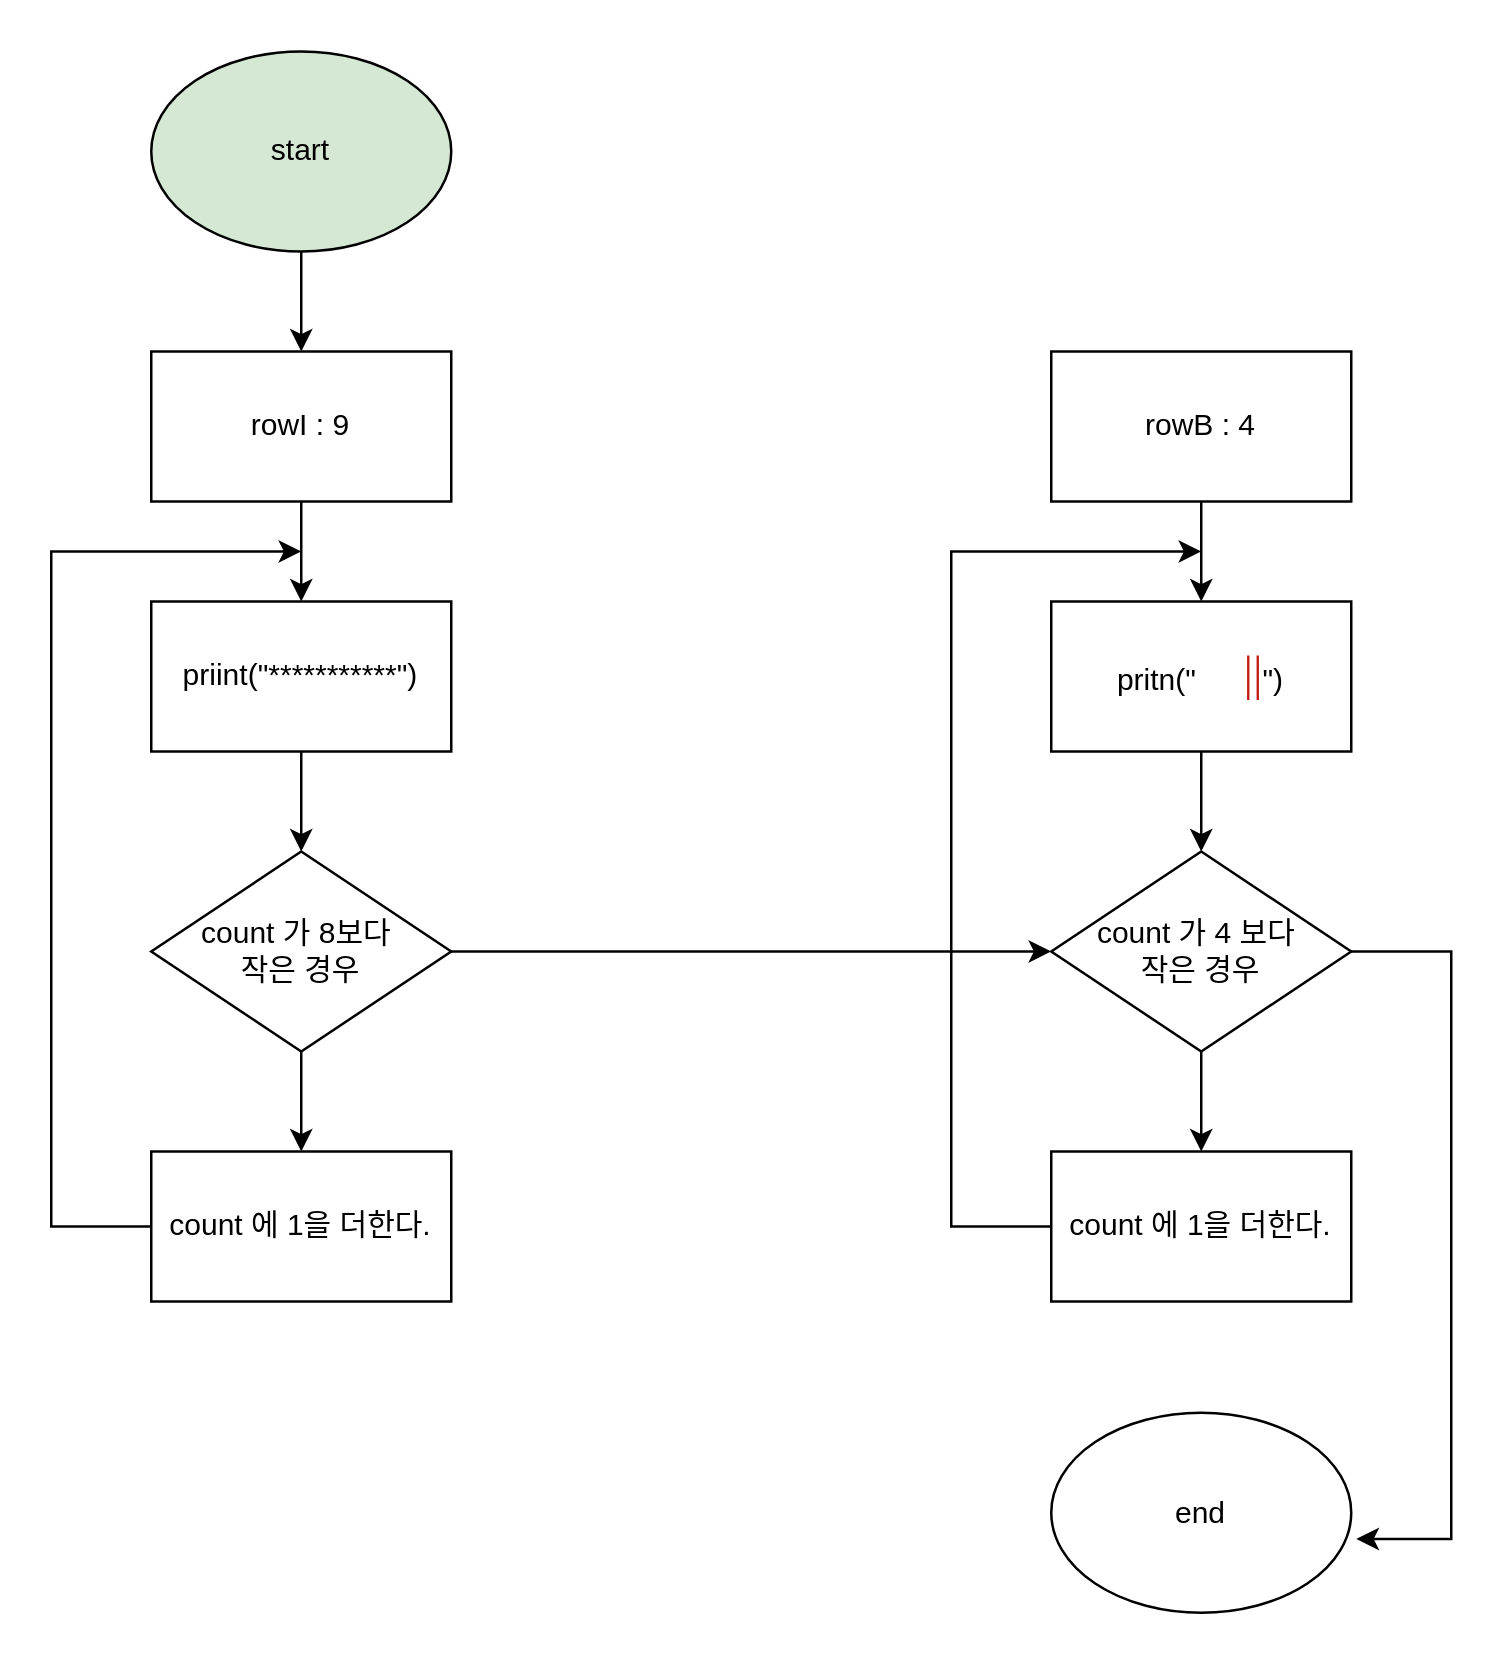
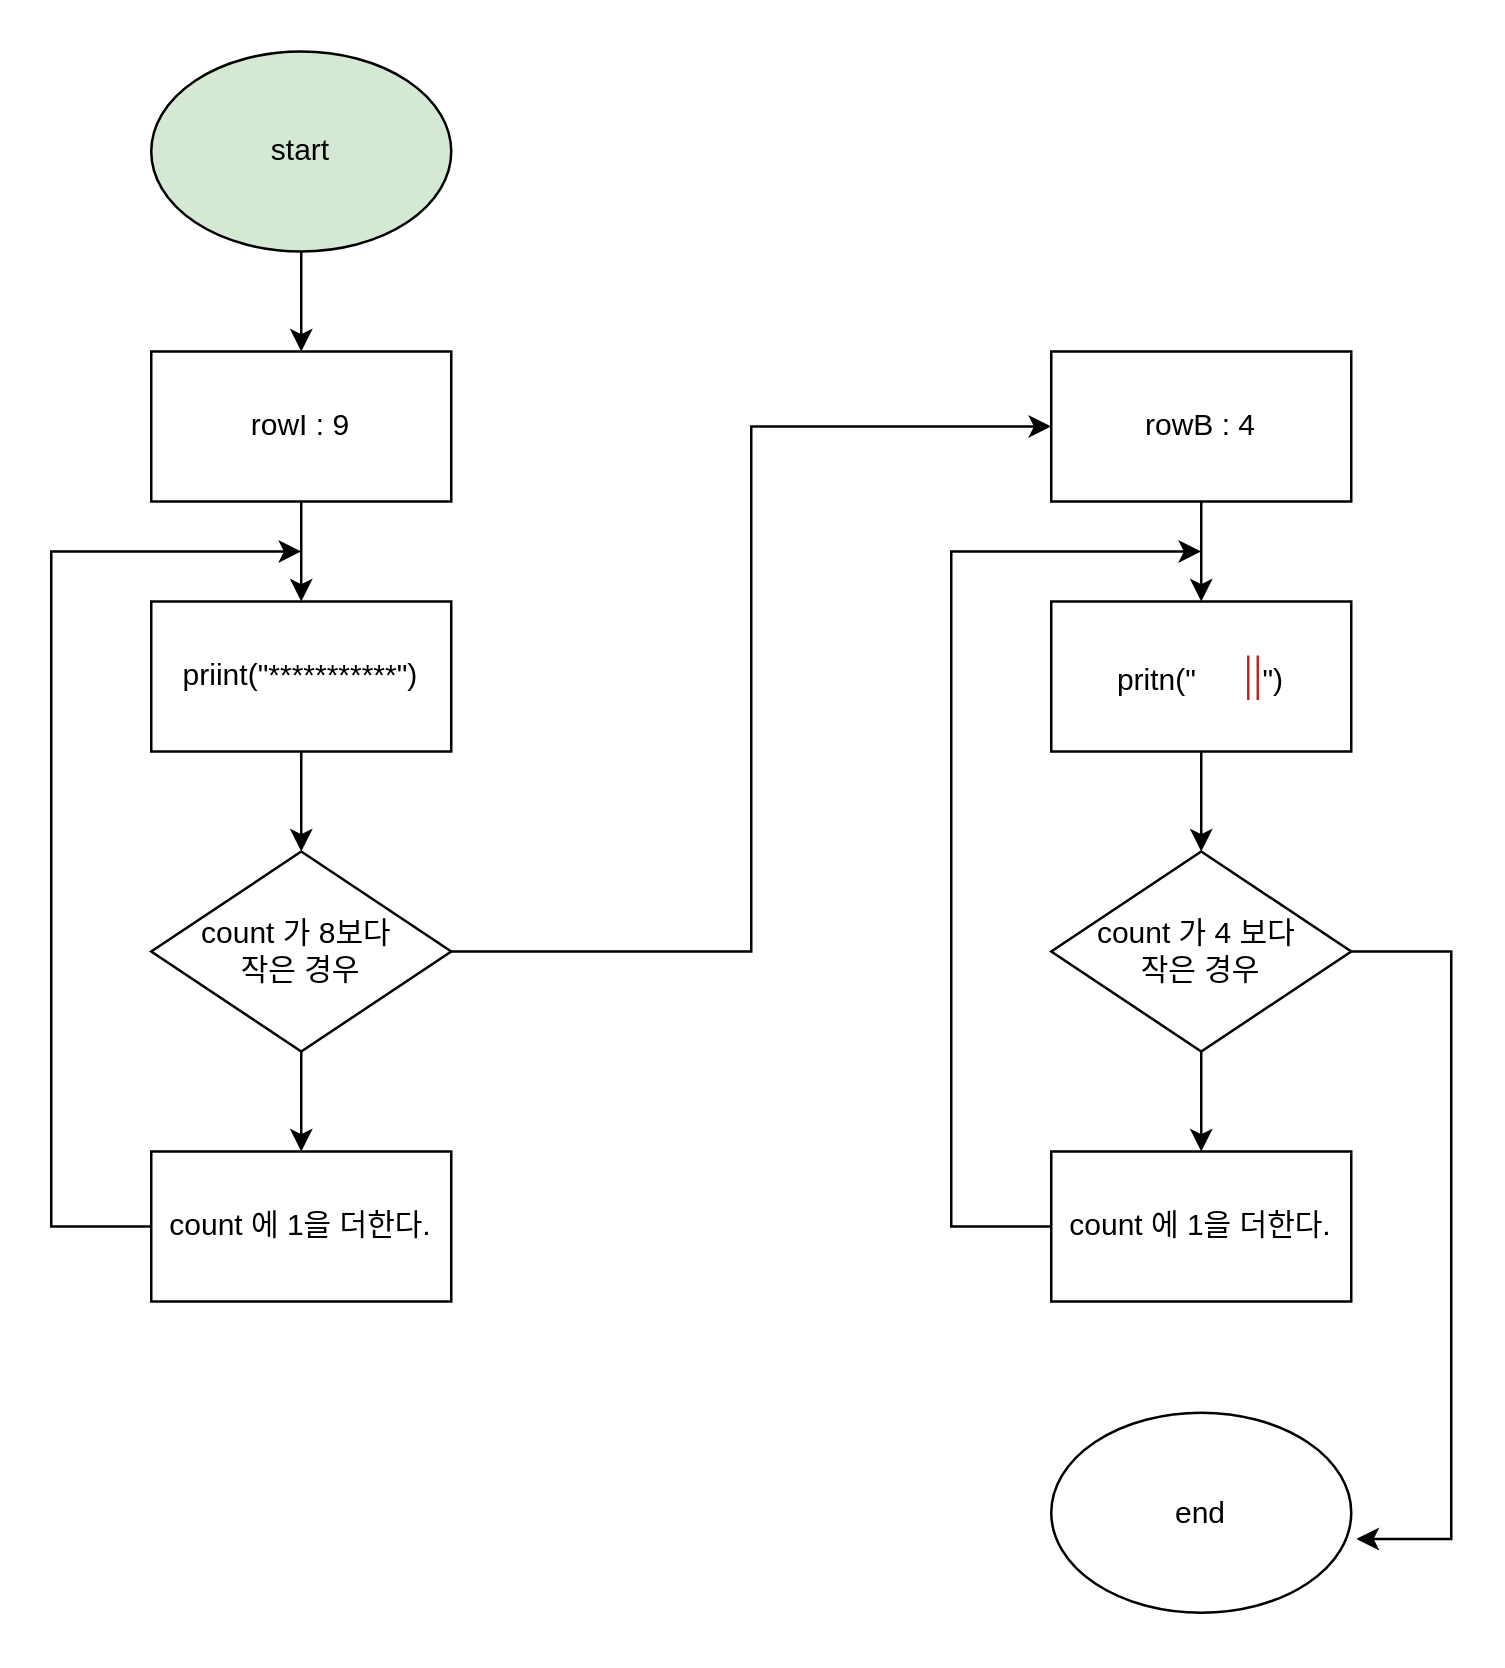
edge "count 가 8보다 작은 경우" -> "count 가 4 보다 작은 경우": now "count 가 8보다 작은 경우" -> "rowB : 4"
